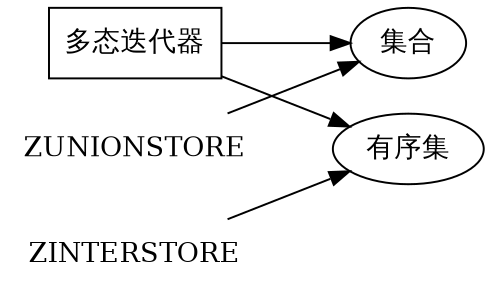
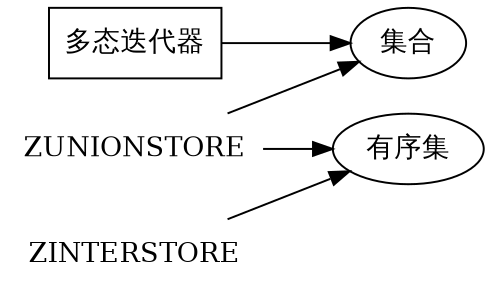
edge "多态迭代器" -> "有序集": now "ZUNIONSTORE" -> "有序集"
